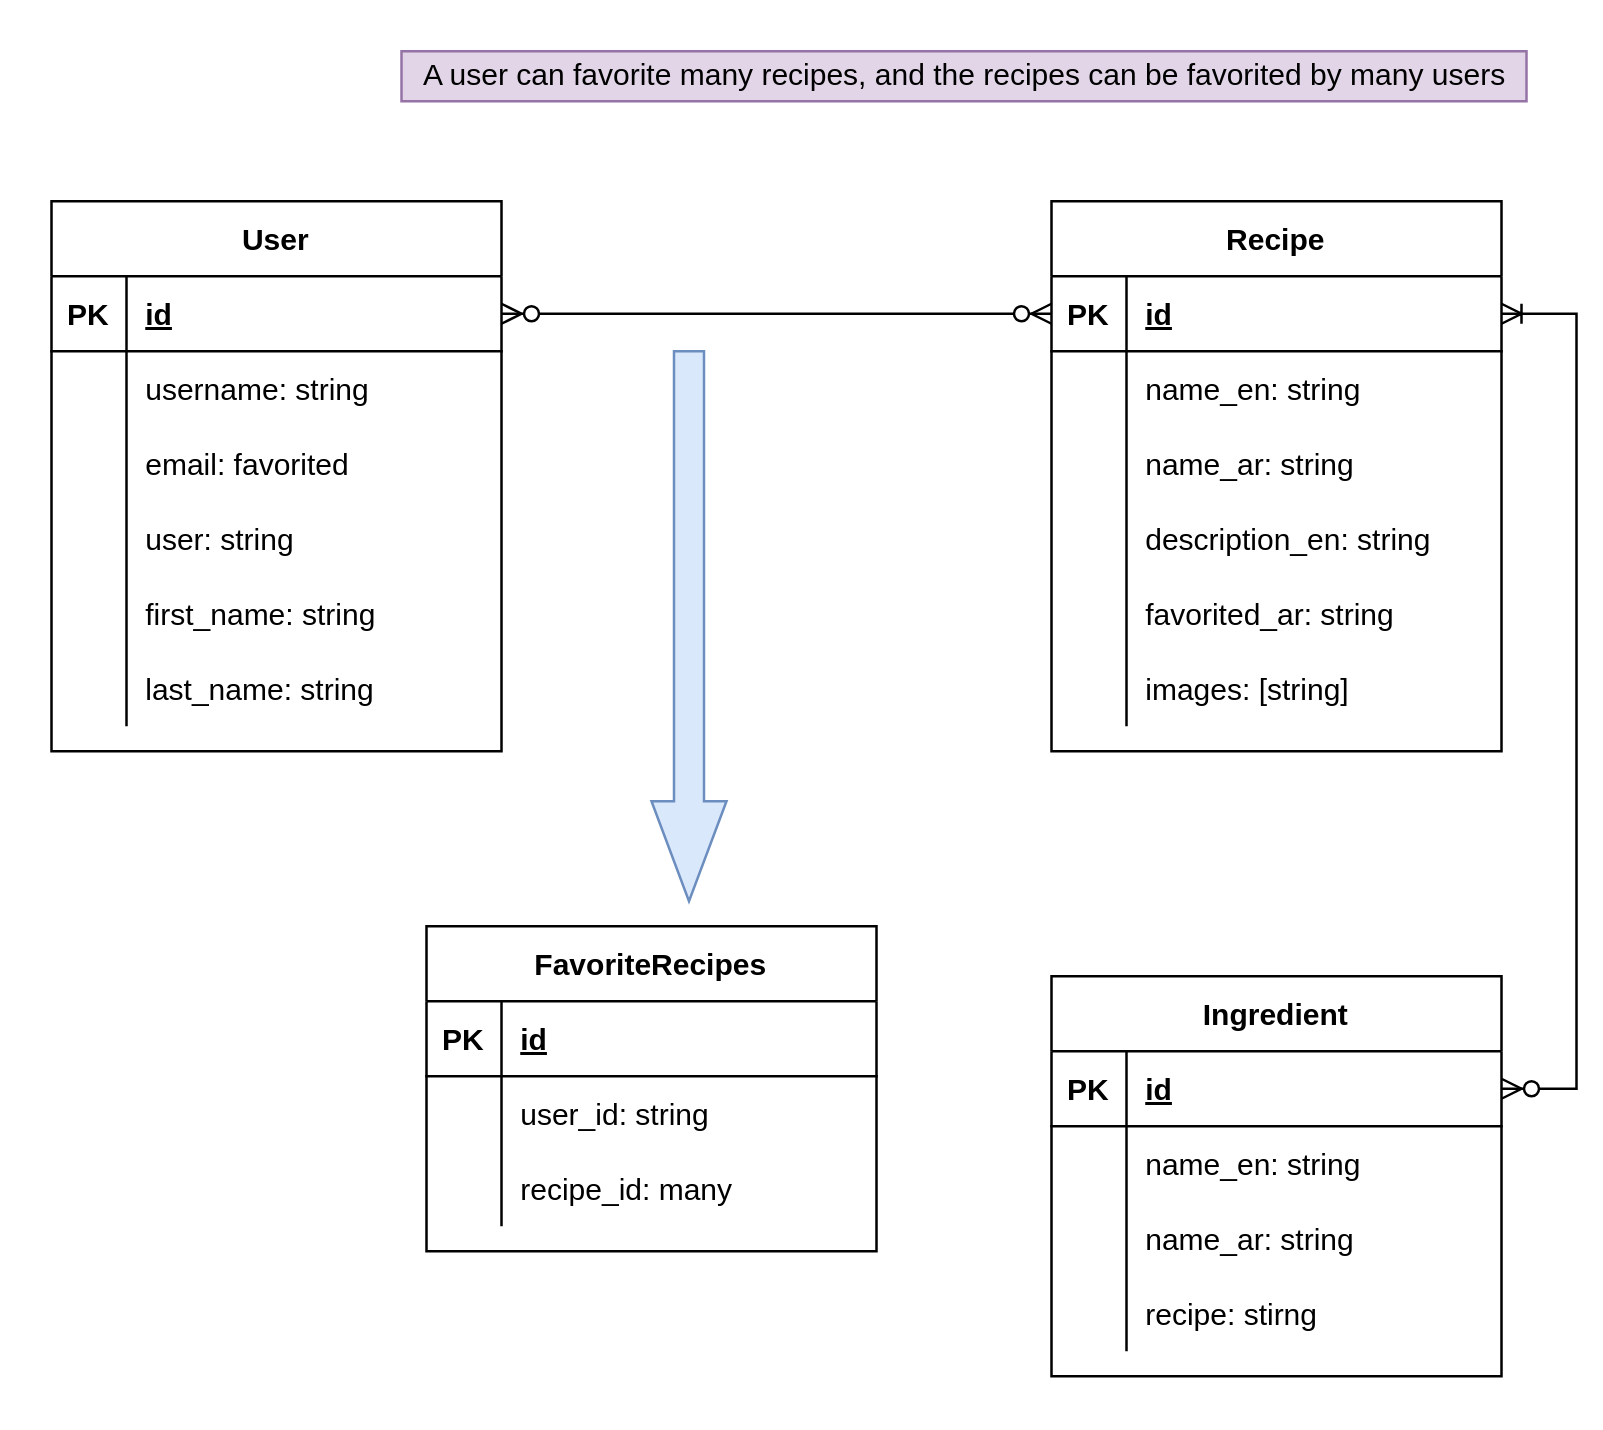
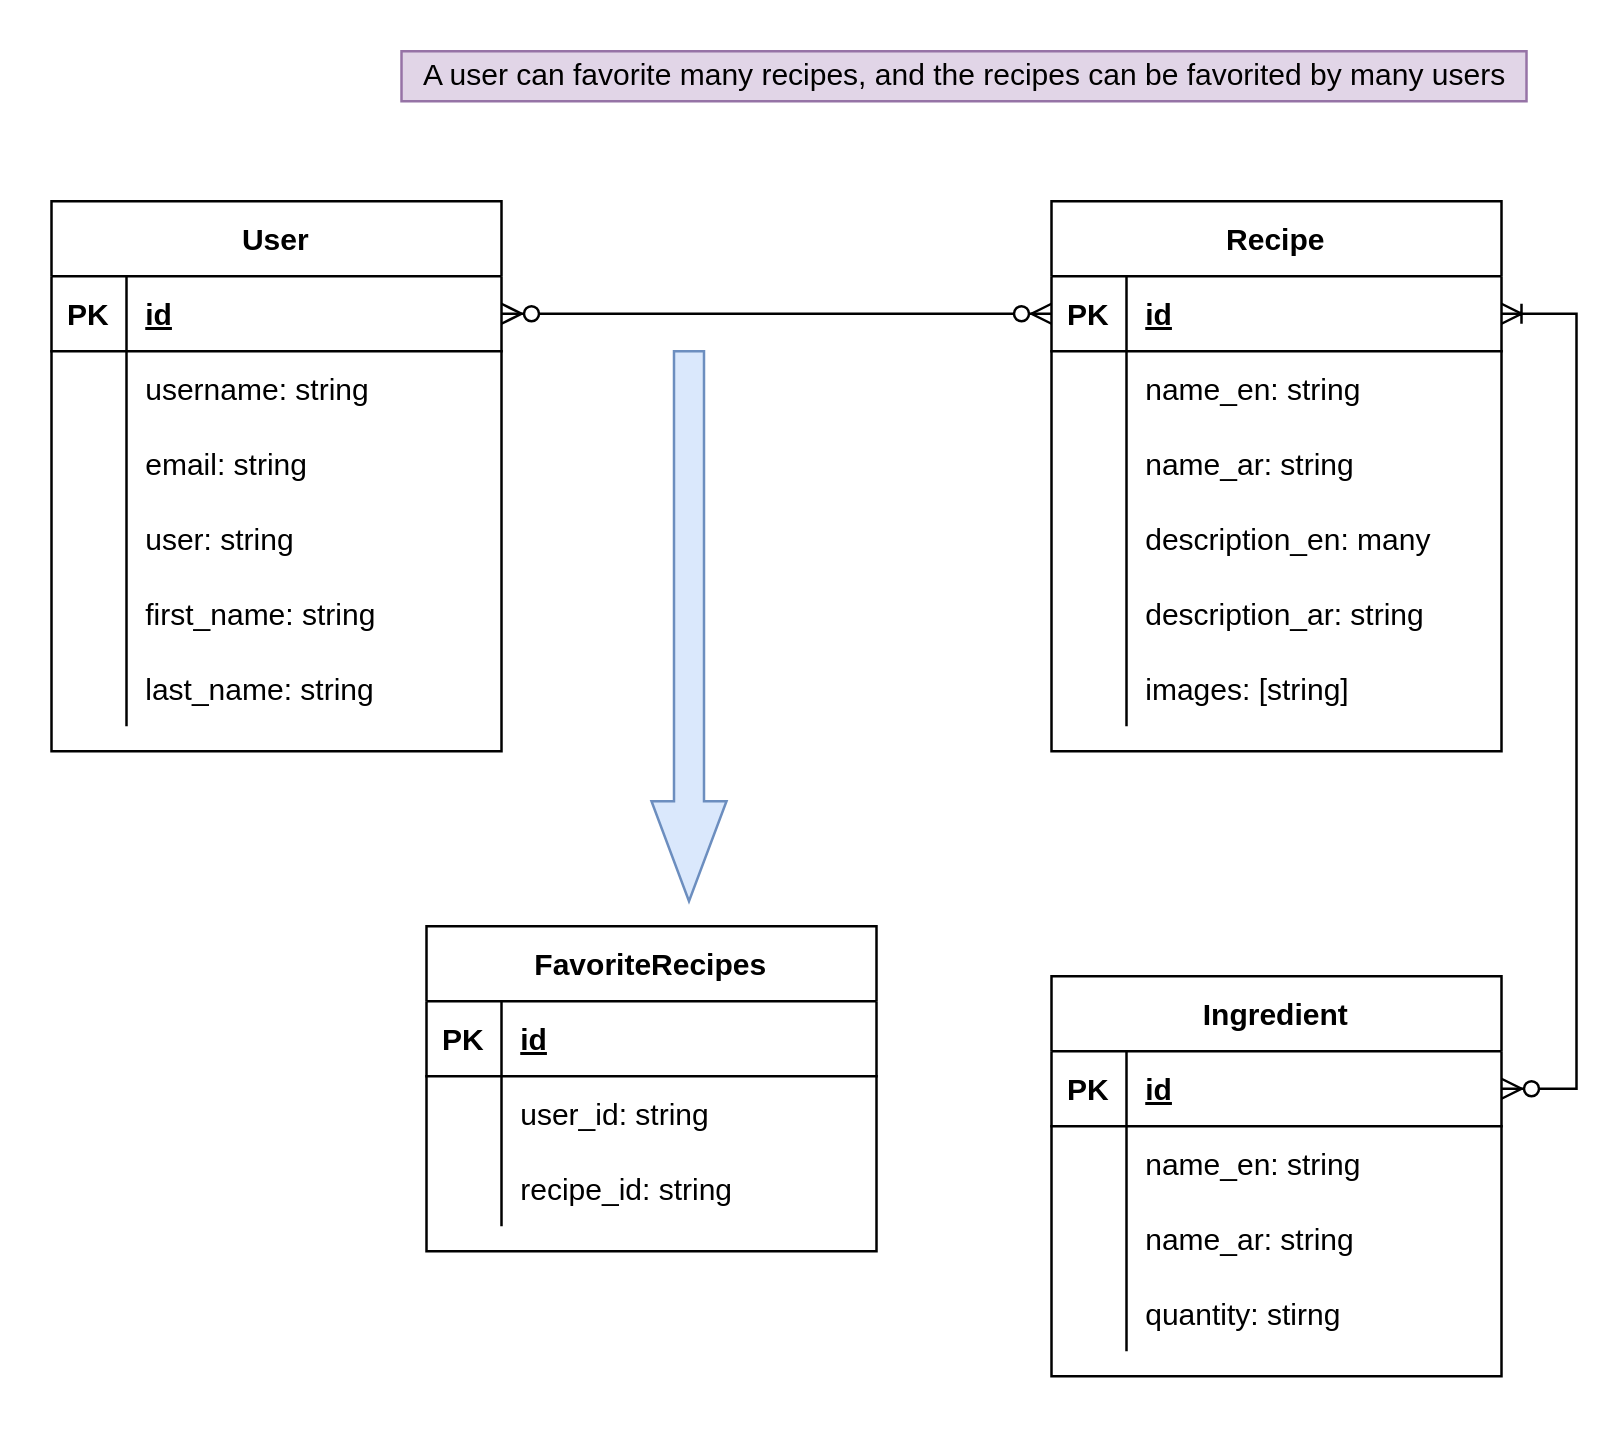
node "email: favorited": label "email: favorited" -> "email: string"
node "description_en: string": label "description_en: string" -> "description_en: many"
node "favorited_ar: string": label "favorited_ar: string" -> "description_ar: string"
node "recipe_id: many": label "recipe_id: many" -> "recipe_id: string"
node "recipe: stirng": label "recipe: stirng" -> "quantity: stirng"
